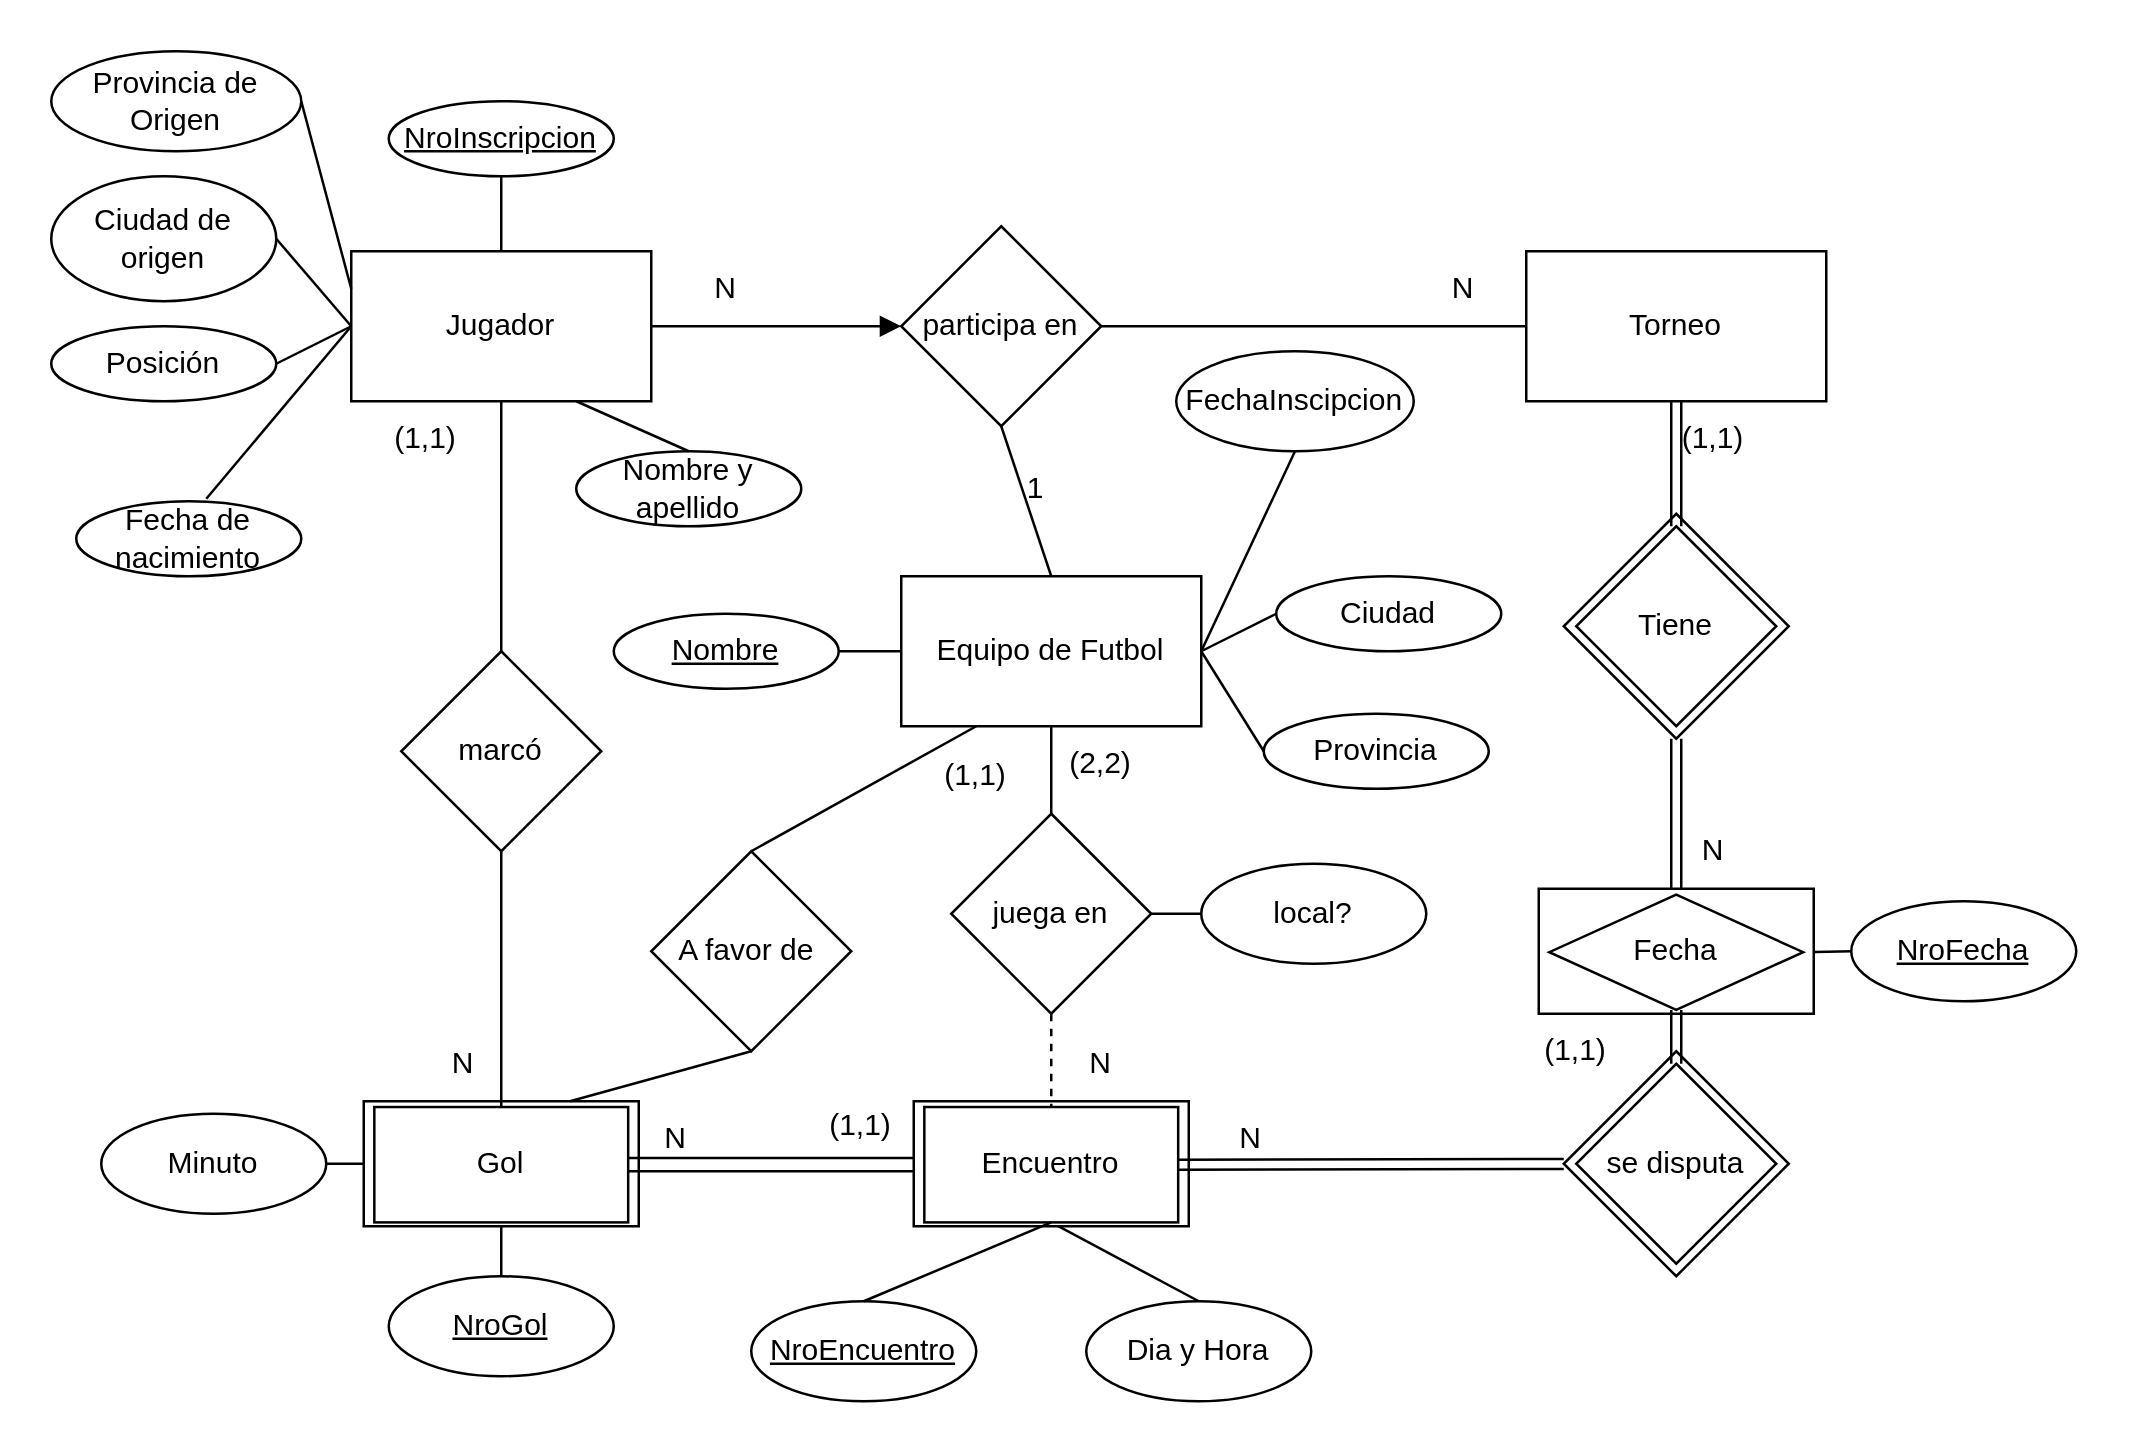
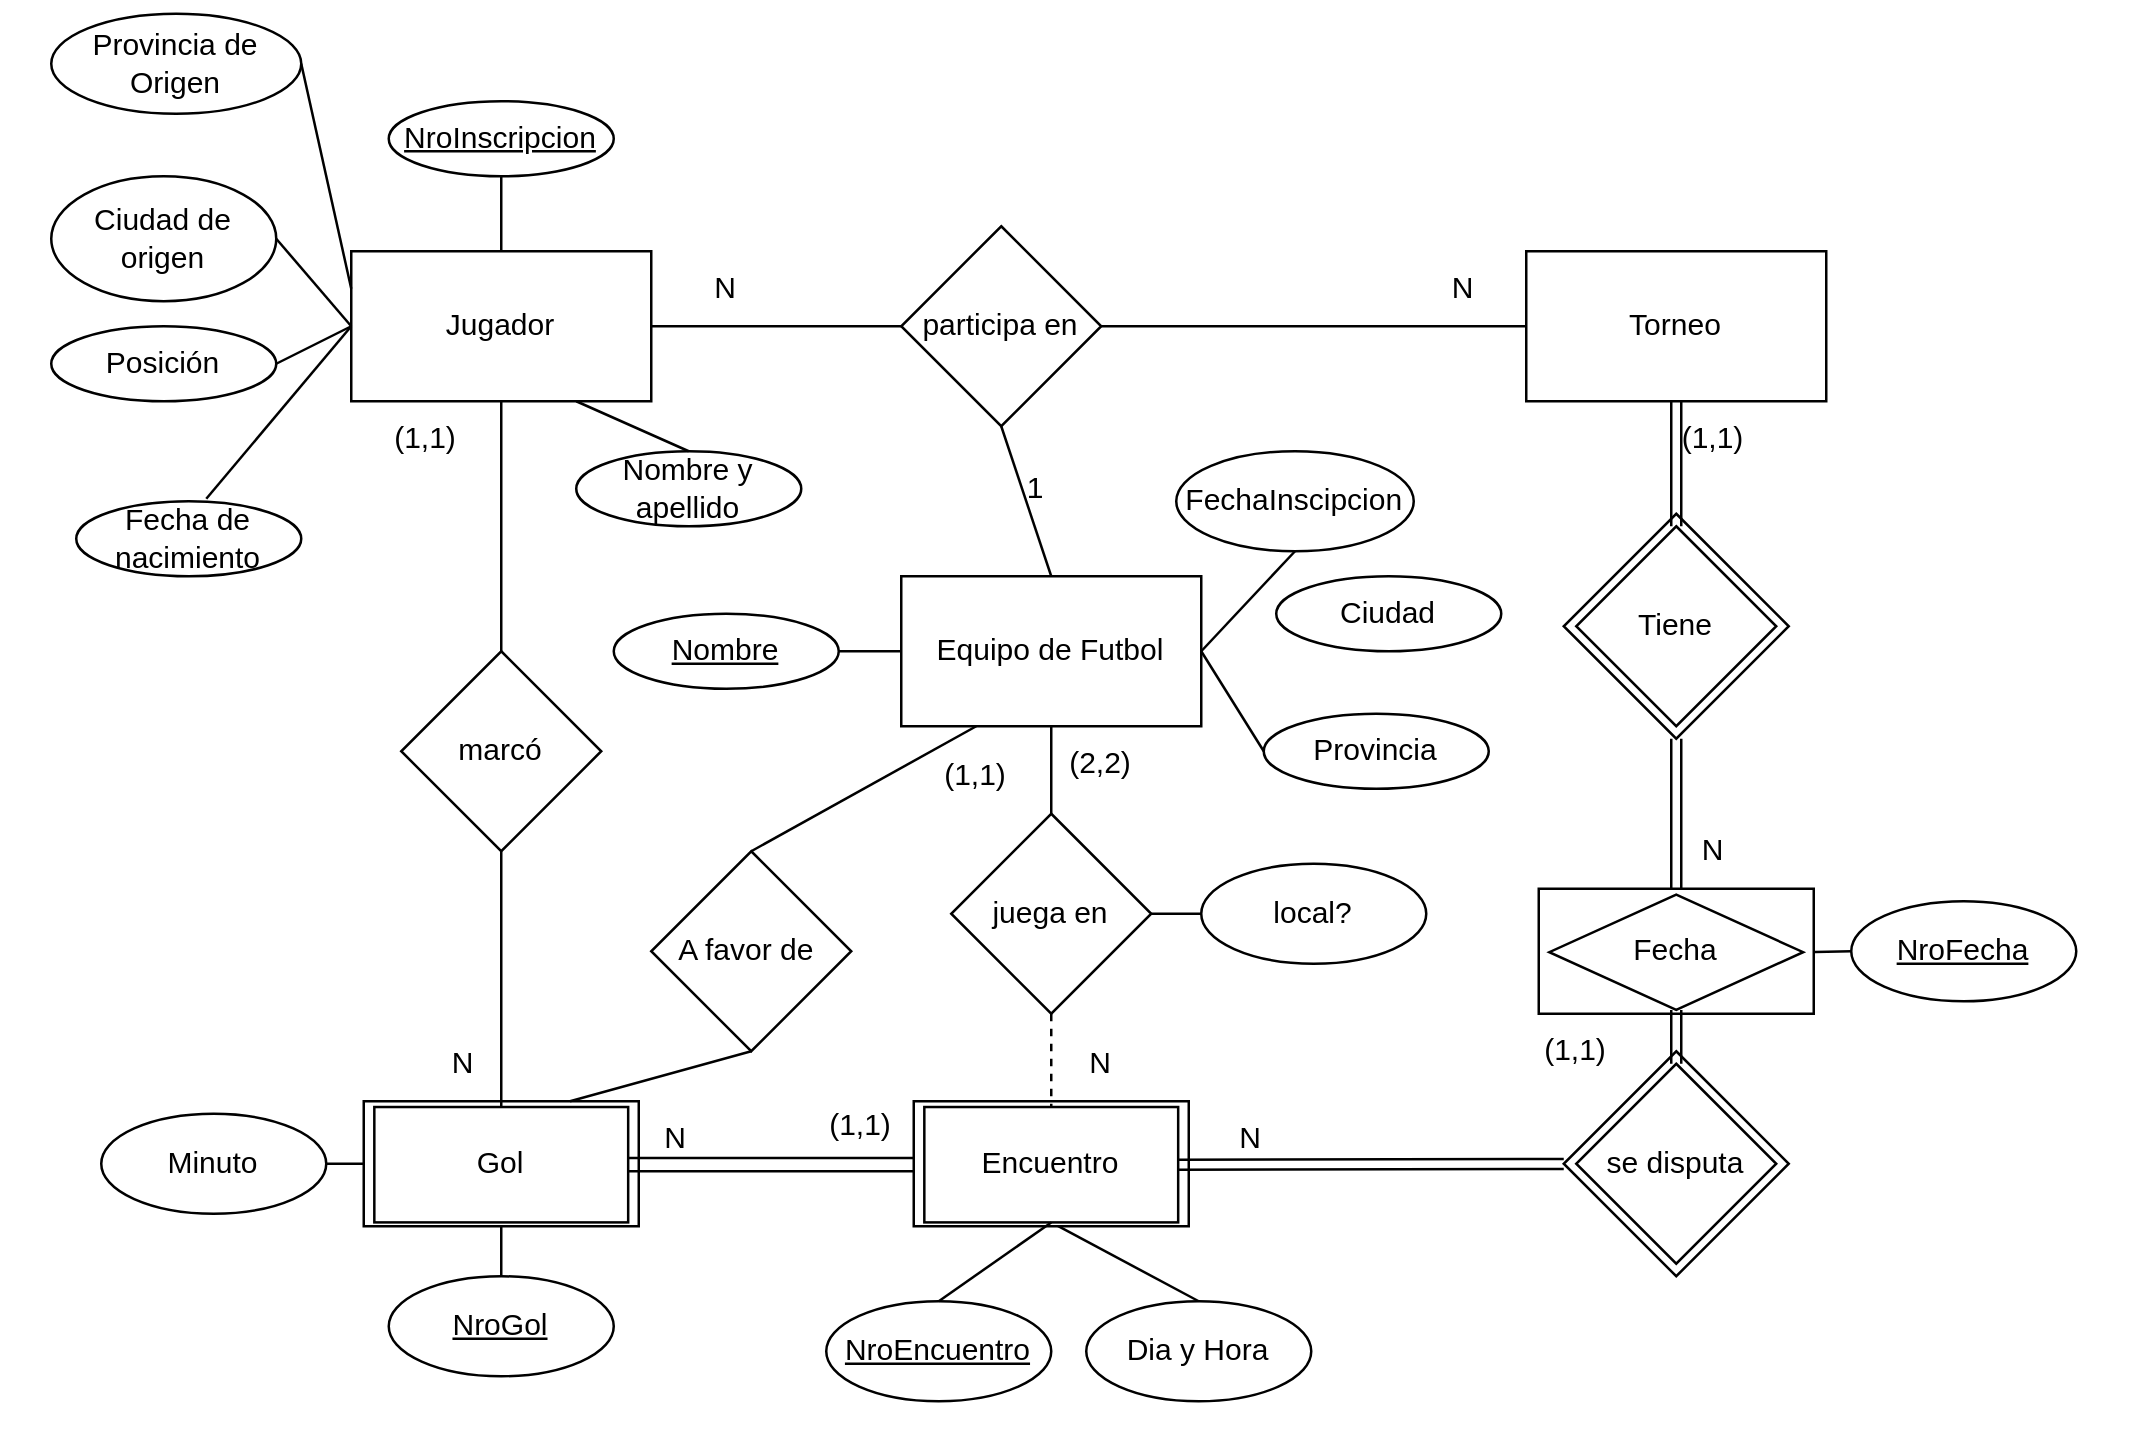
node "Provincia de Origen": moved (176, 101) -> (176, 64)
edge "Jugador" -> "participa en": arrowhead block -> none
node "FechaInscipcion": moved (1295, 401) -> (1295, 501)
edge "Ciudad" -- "Equipo de Futbol": removed
node "NroEncuentro": moved (864, 1351) -> (939, 1351)
